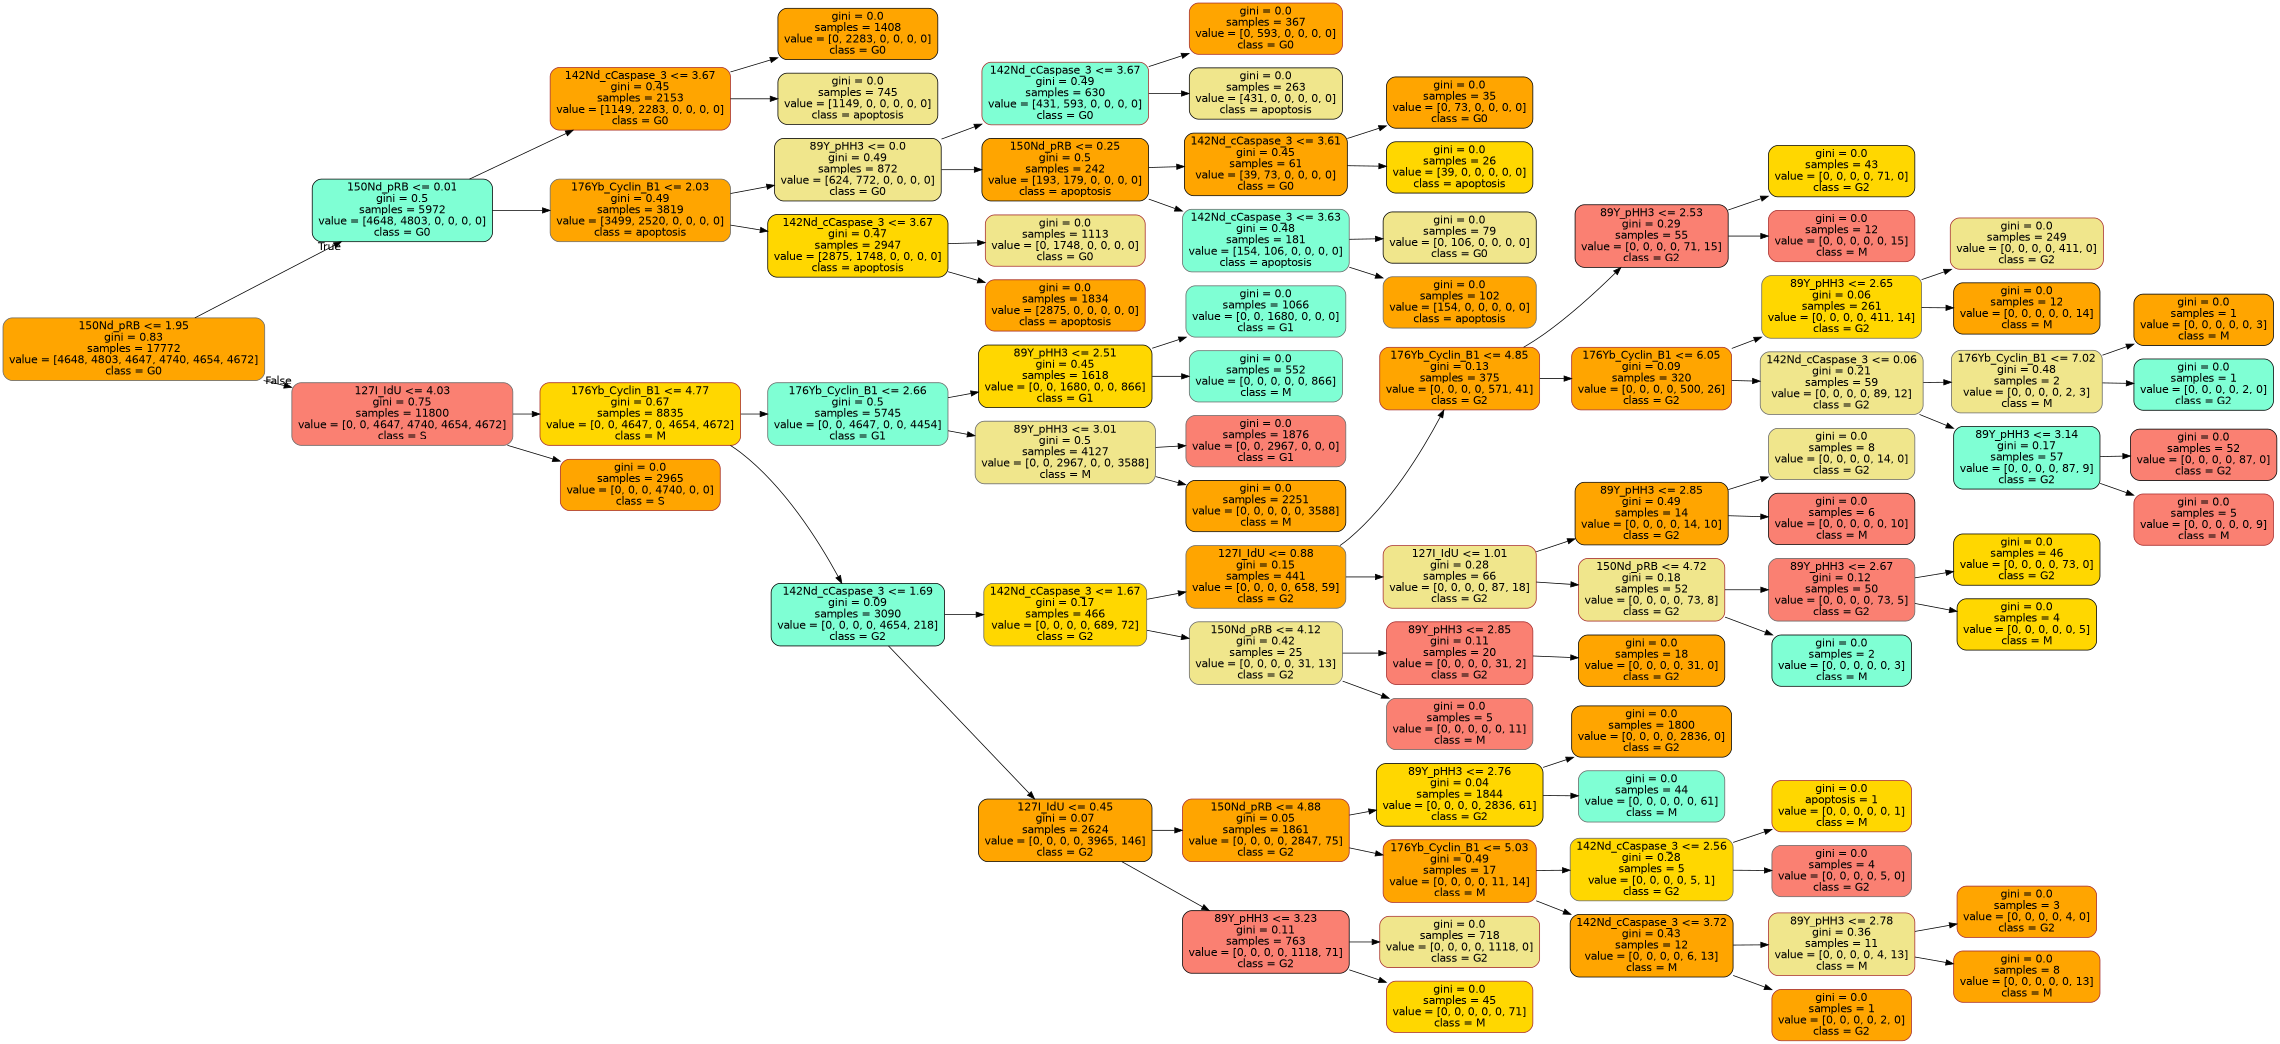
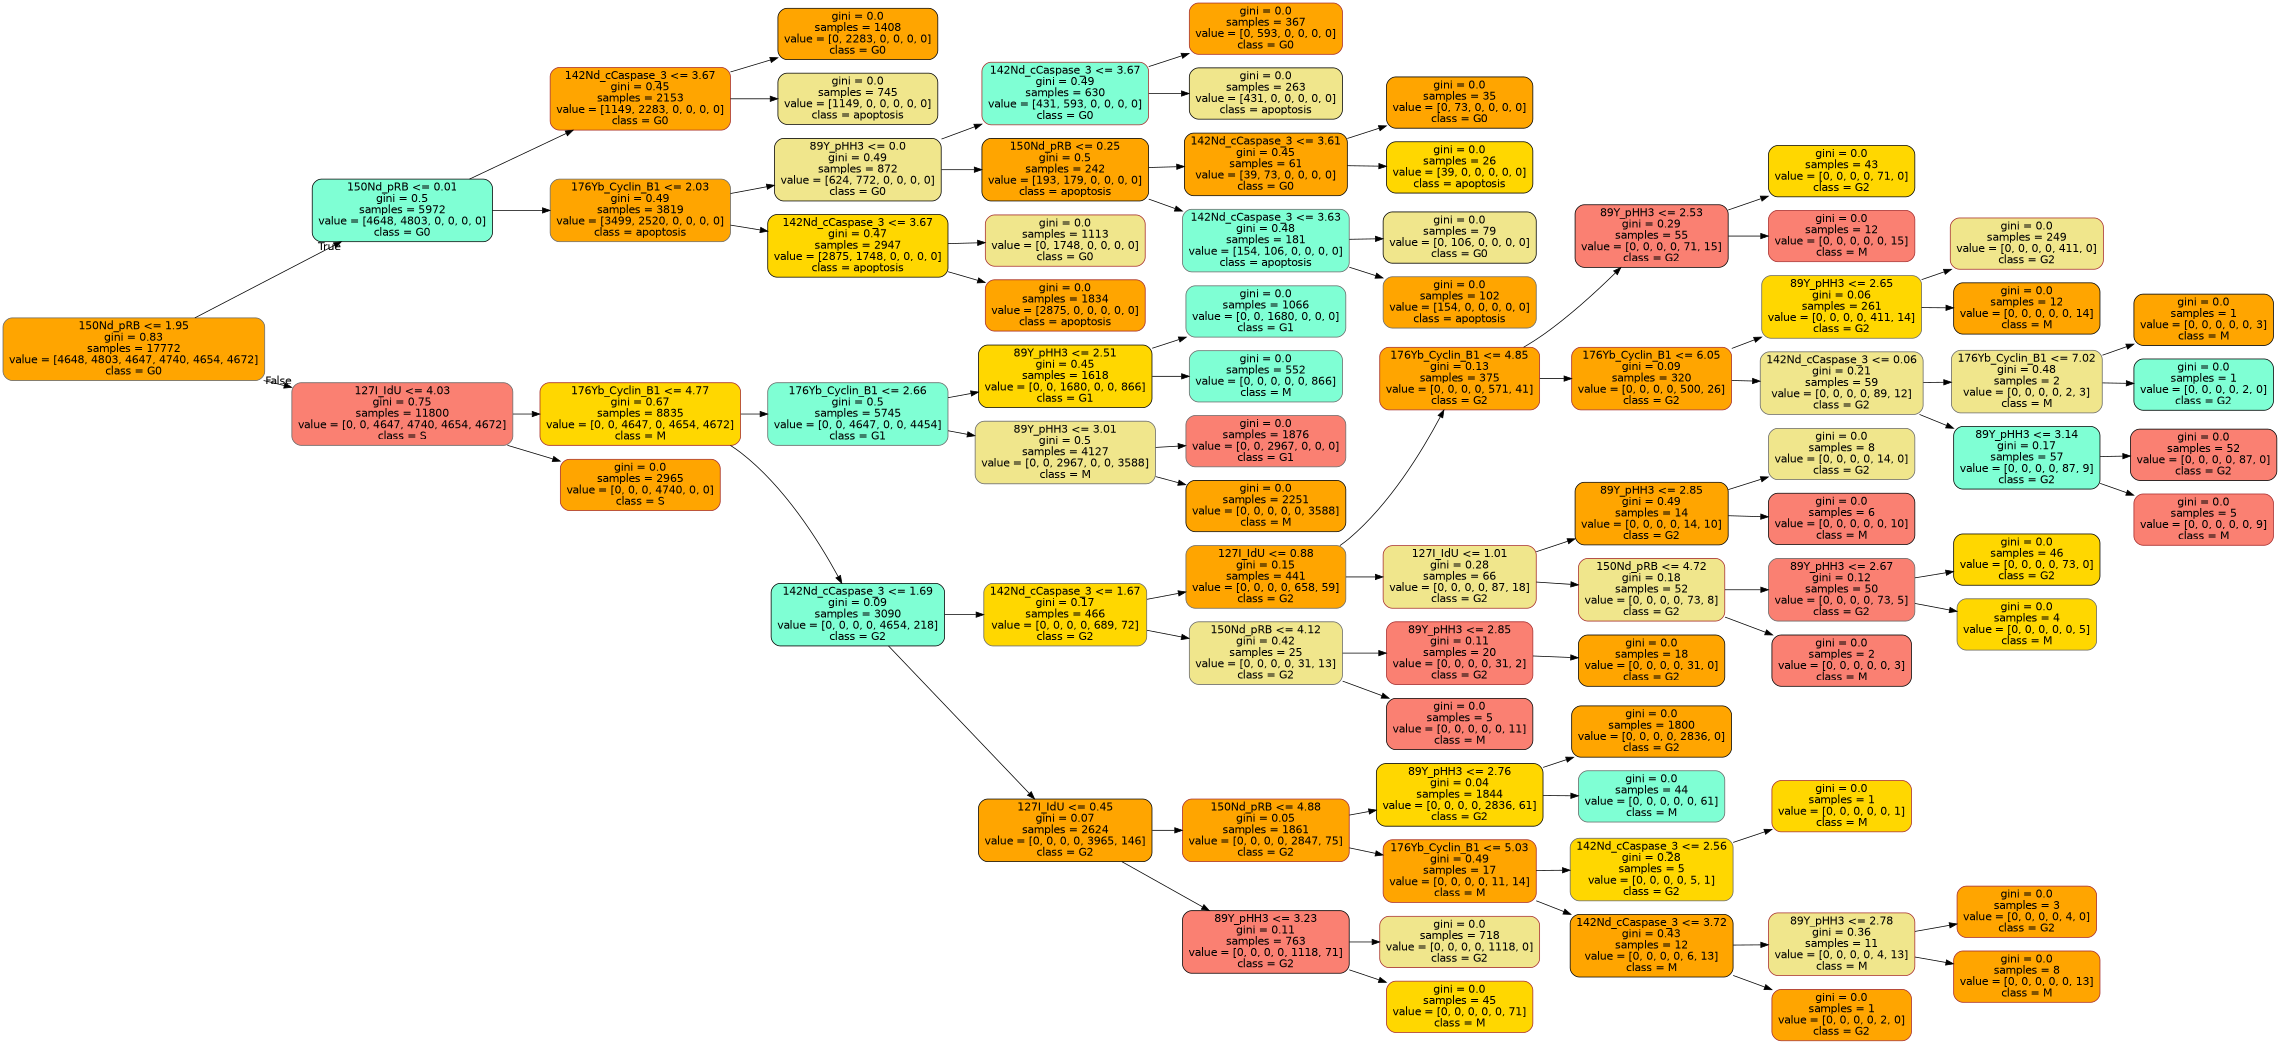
node "gini = 0.0 samples = 4 value = [0, 0, 0, 0, 0, 5] class = M": color black -> gray40
node "gini = 0.0 samples = 2 value = [0, 0, 0, 0, 0, 3] class = M": fillcolor aquamarine -> salmon
node "gini = 0.0 samples = 5 value = [0, 0, 0, 0, 0, 11] class = M": color gray40 -> black
node "gini = 0.0 apoptosis = 1 value = [0, 0, 0, 0, 0, 1] class = M": label "gini = 0.0 apoptosis = 1 value = [0, 0, 0, 0, 0, 1] class = M" -> "gini = 0.0 samples = 1 value = [0, 0, 0, 0, 0, 1] class = M"
node "gini = 0.0 samples = 4 value = [0, 0, 0, 0, 5, 0] class = G2": removed
